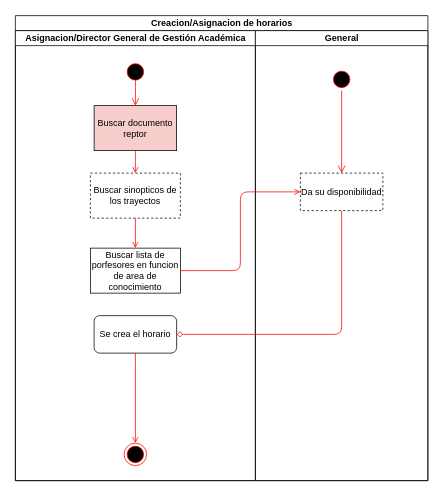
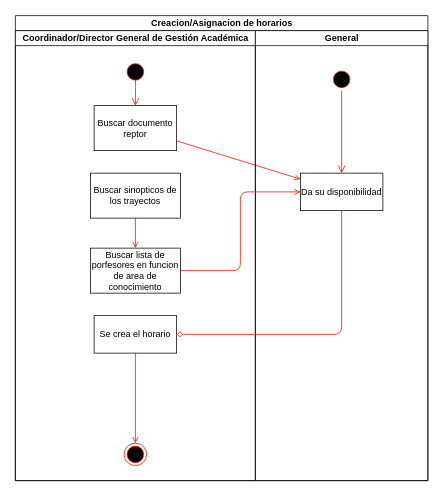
node "Asignacion/Director General de Gestión Académica": label "Asignacion/Director General de Gestión Académica" -> "Coordinador/Director General de Gestión Académica"
node "Buscar documento reptor": fillcolor #f8cecc -> #ffffff
edge "Buscar documento reptor" -> "Buscar sinopticos de los trayectos": now "Buscar documento reptor" -> "Da su disponibilidad"
node "Da su disponibilidad": style dashed -> solid
node "Buscar sinopticos de los trayectos": style dashed -> solid
node "Se crea el horario": shape rounded rectangle -> rectangle
